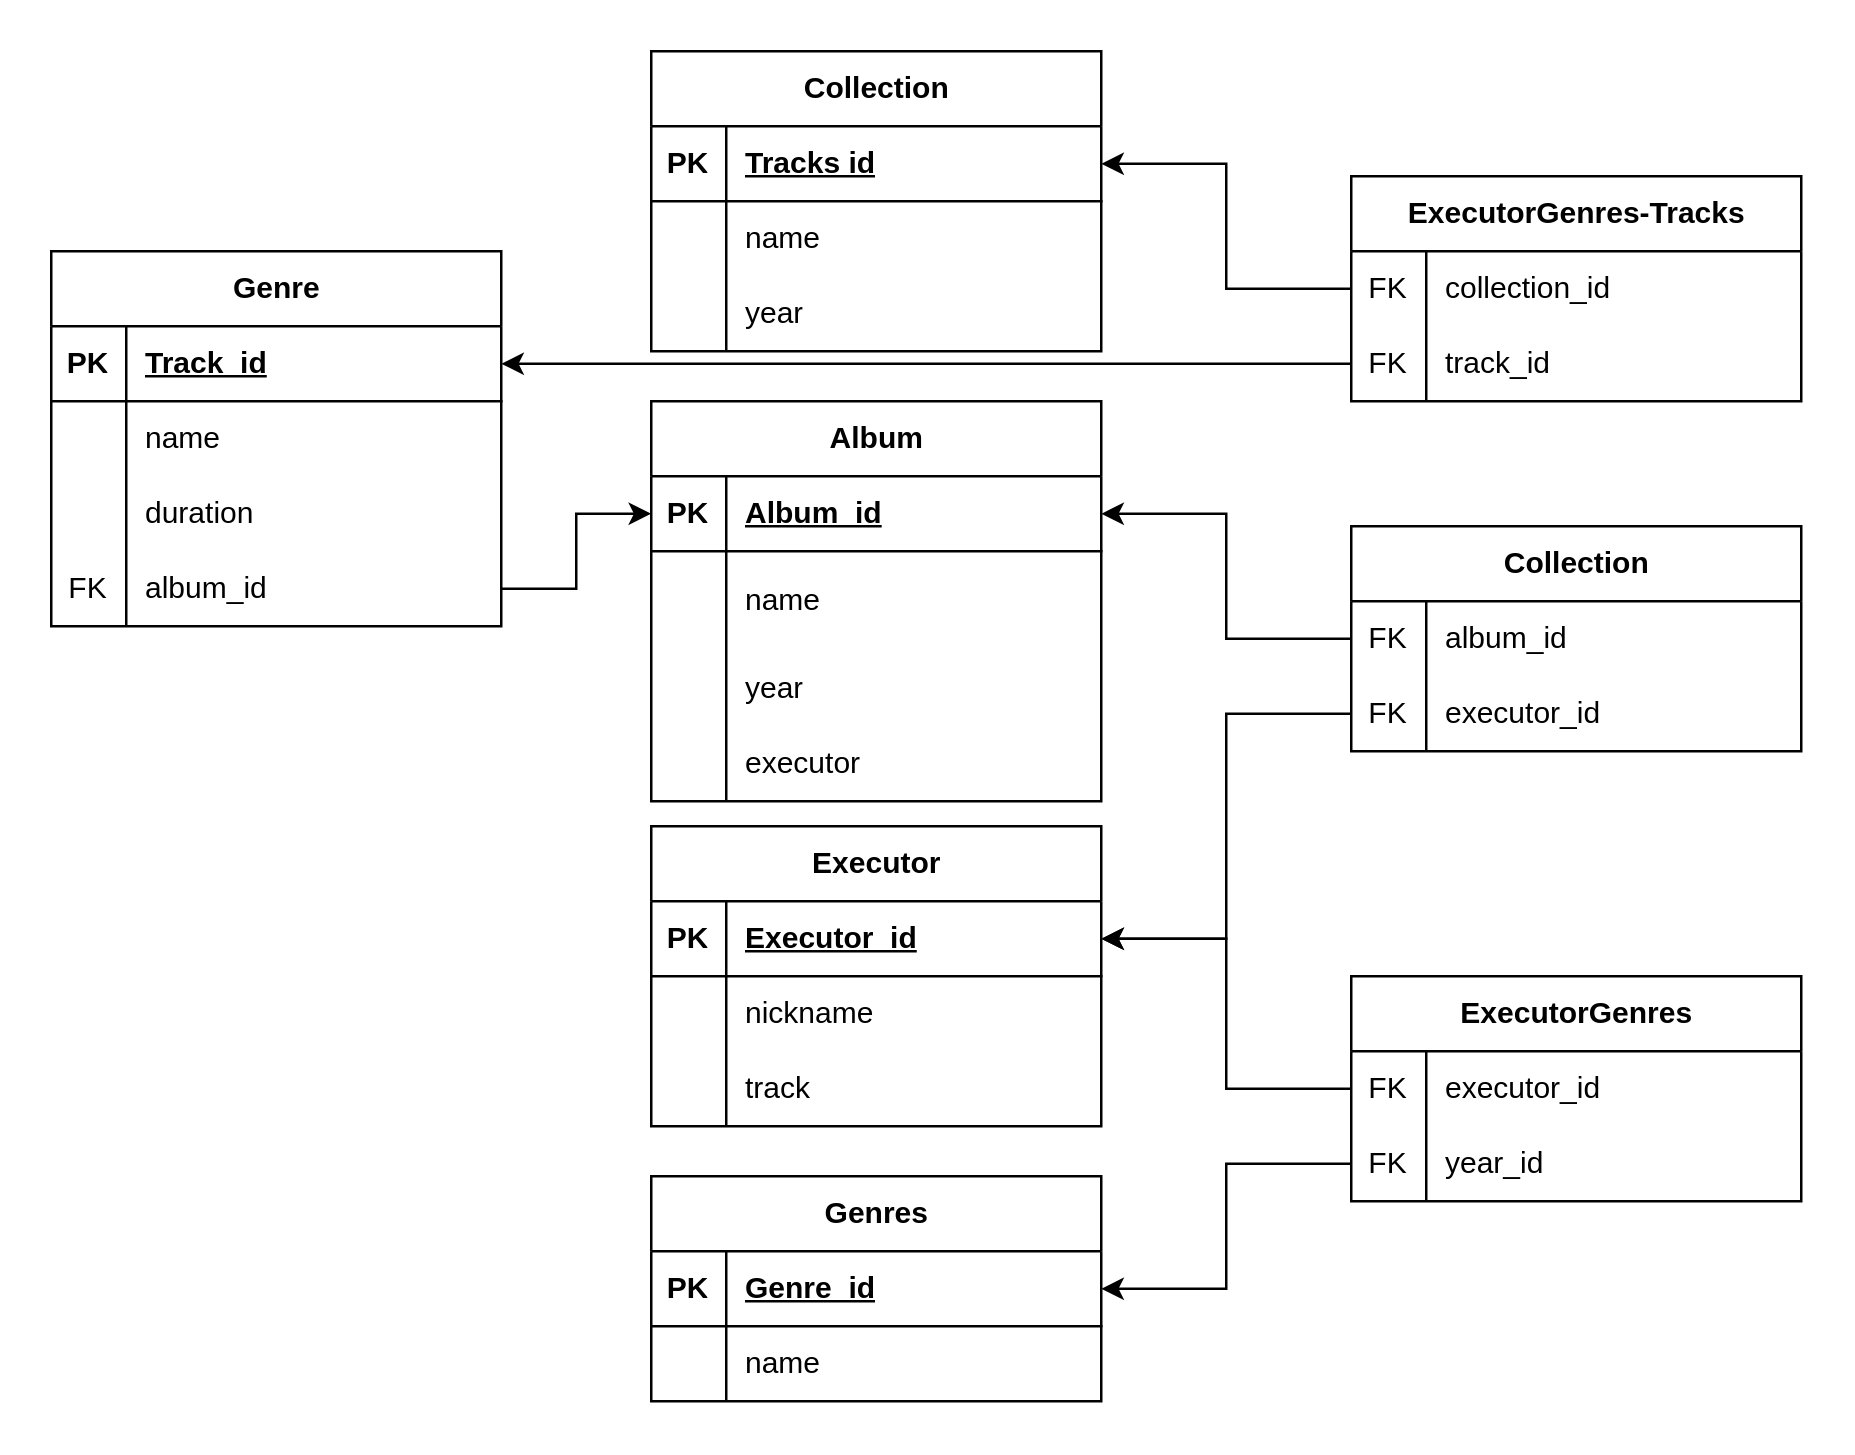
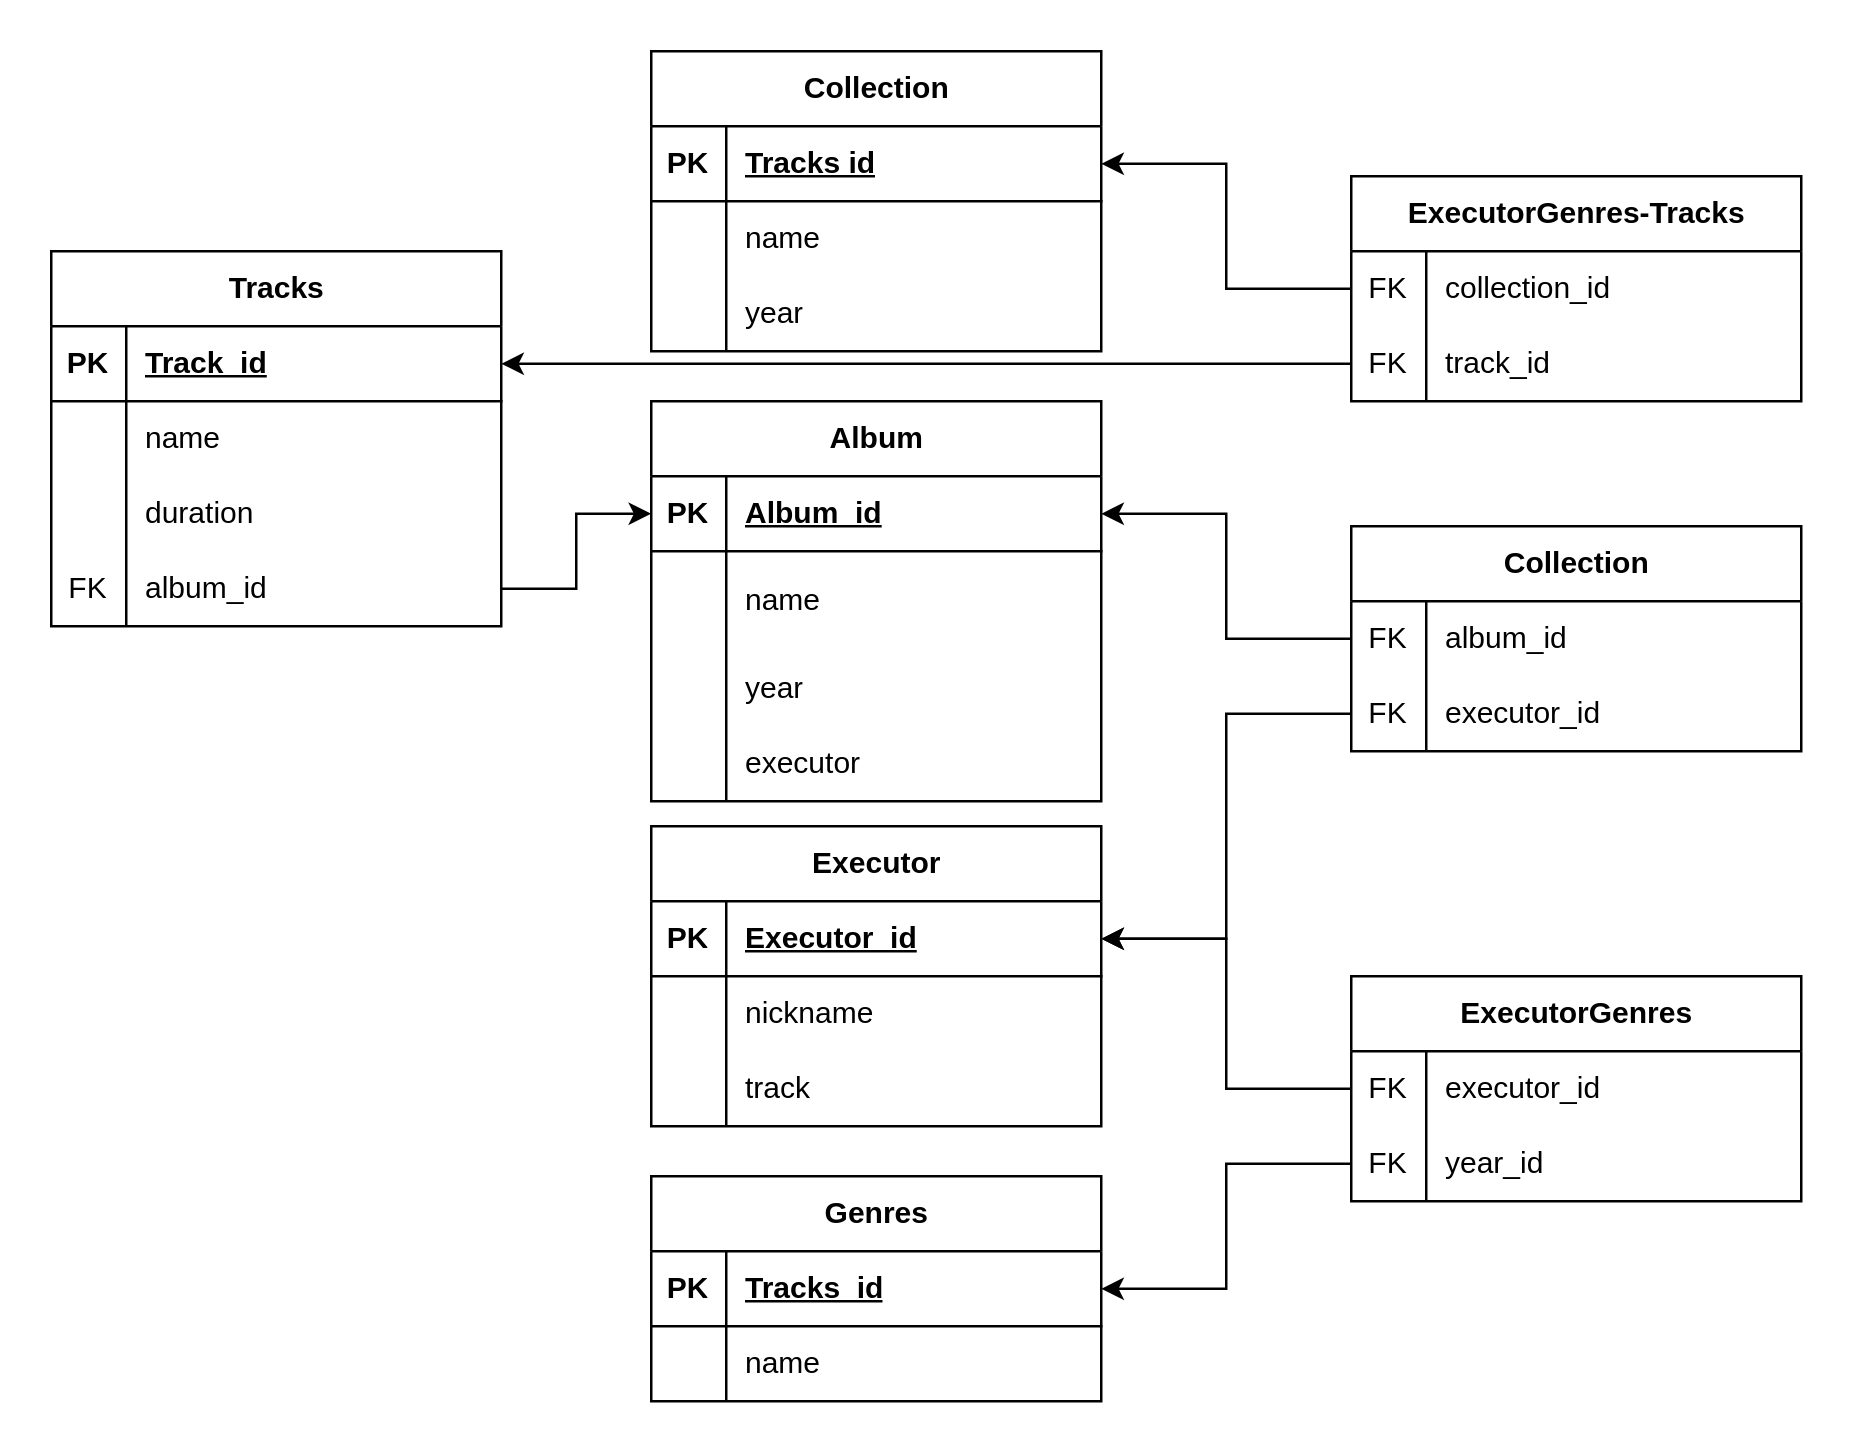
node "Genre": label "Genre" -> "Tracks"
node "Genre_id": label "Genre_id" -> "Tracks_id"
